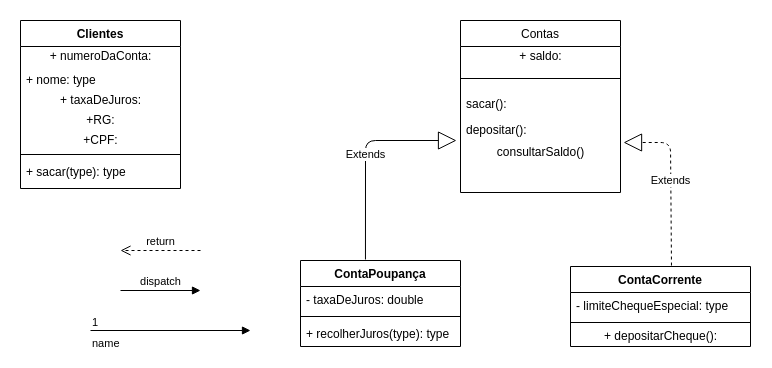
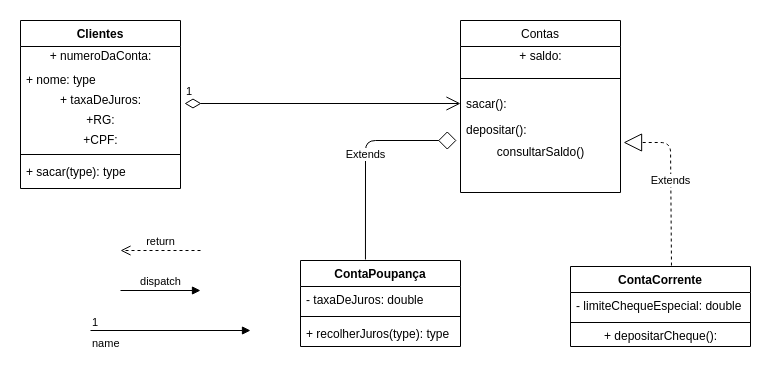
edge "+ taxaDeJuros:" -- "sacar():": added, label "1"
edge "ContaPoupança" -> "depositar():": arrowhead block -> diamond
node "- limiteChequeEspecial: type": label "- limiteChequeEspecial: type" -> "- limiteChequeEspecial: double"
